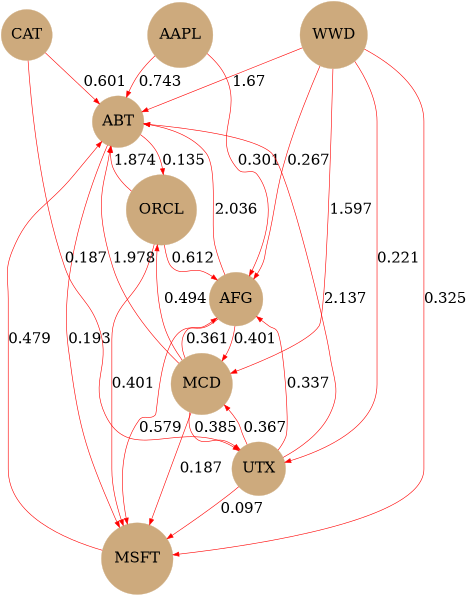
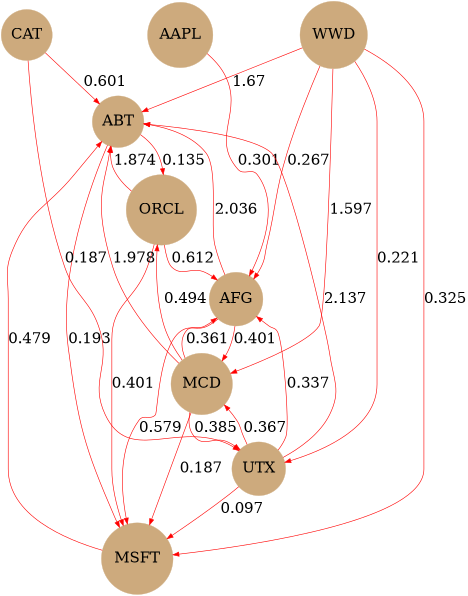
edge "AAPL" -> "ABT": removed, label "0.743"
